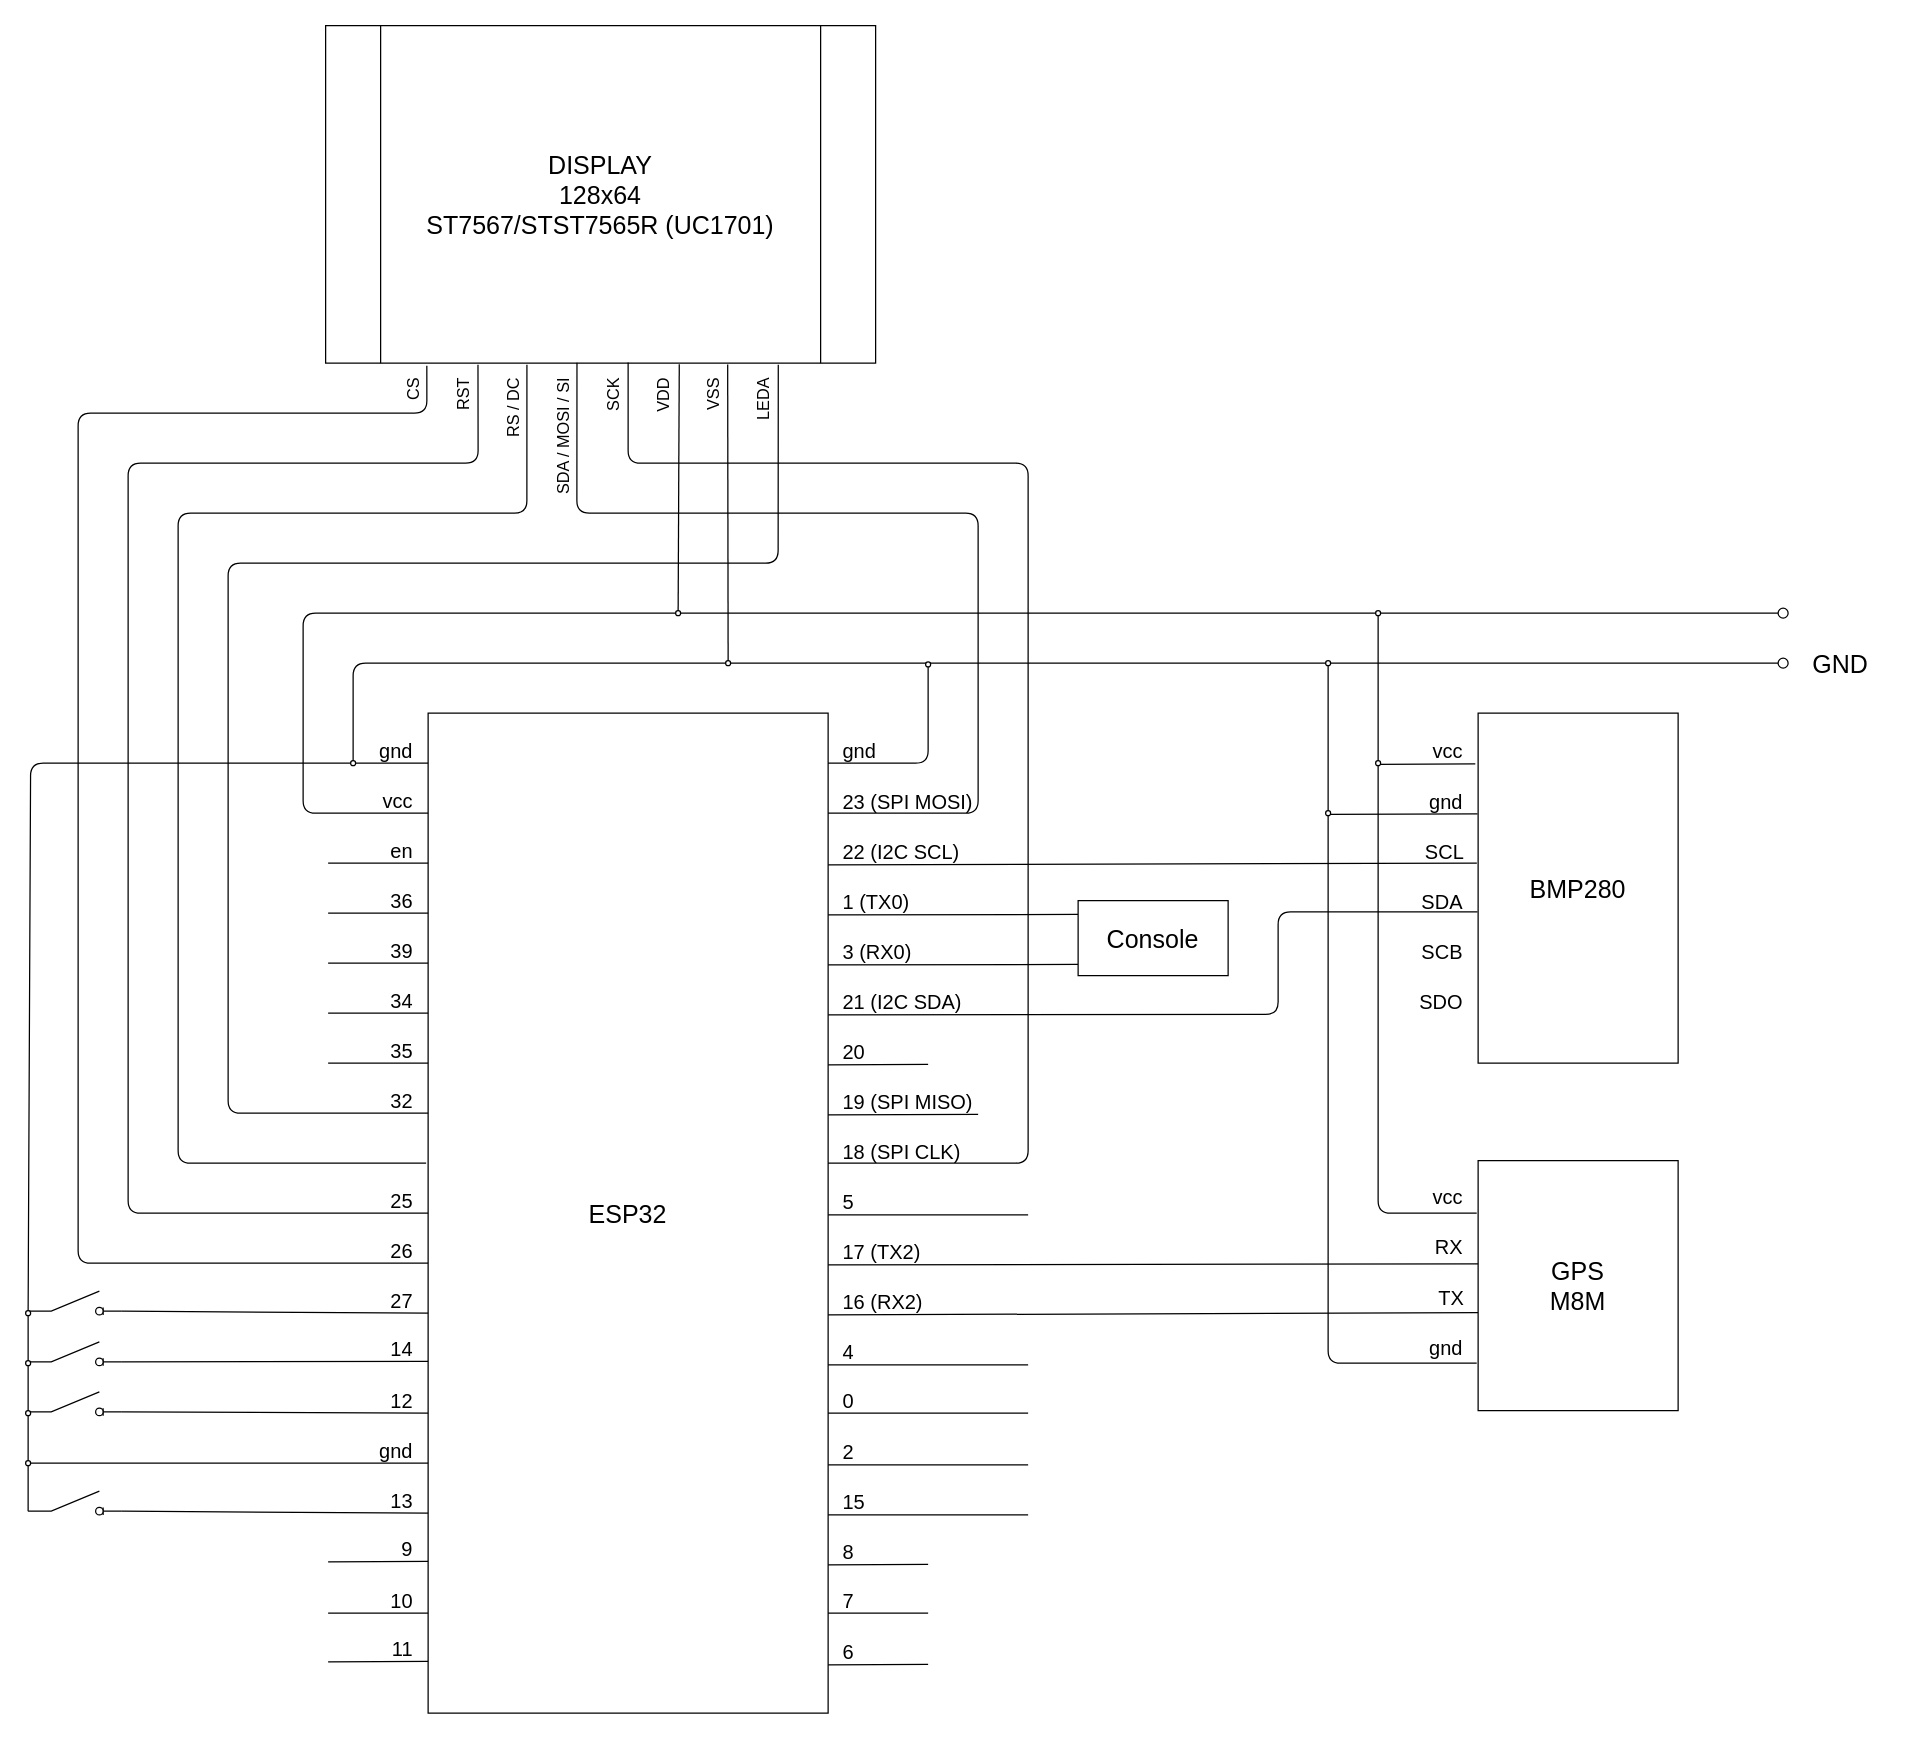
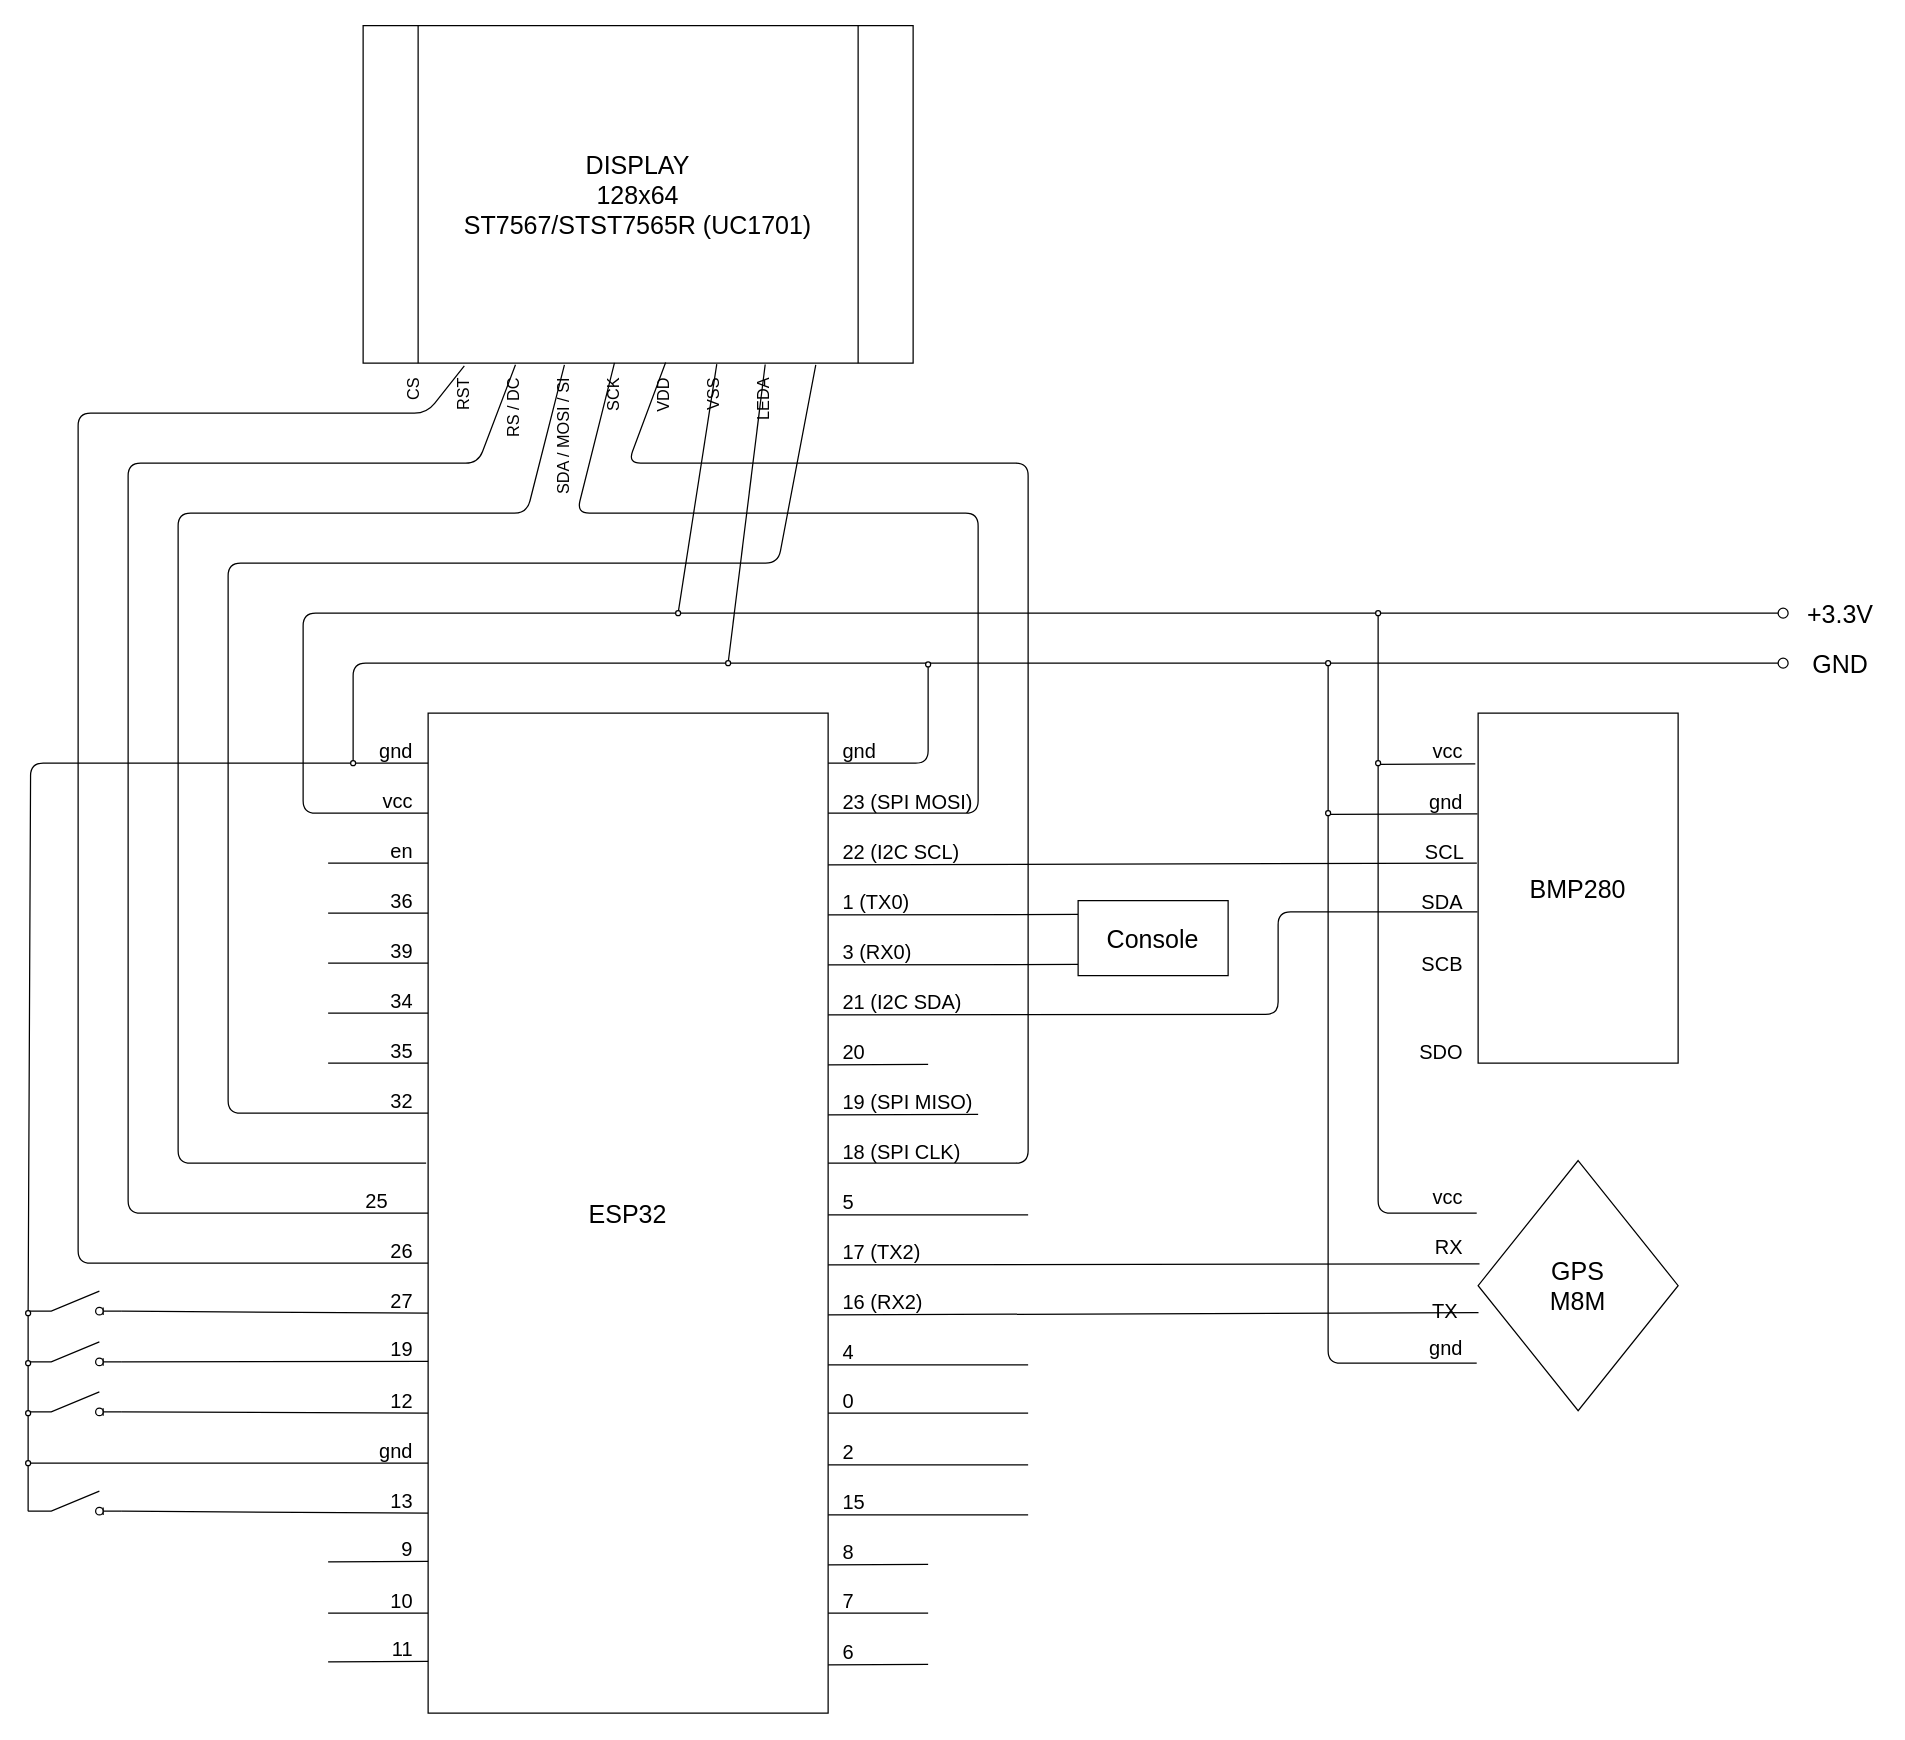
node "DISPLAY 128x64 ST7567/STST7565R (UC1701)": moved (601, 194) -> (638, 194)
node "+3.3V": added
node "SCB": moved (1397, 952) -> (1397, 965)
node "SDO": moved (1397, 1002) -> (1397, 1052)
node "25": moved (391, 1201) -> (366, 1201)
node "GPS M8M": shape rectangle -> diamond
node "TX": moved (1397, 1298) -> (1391, 1311)
node "14": label "14" -> "19"
